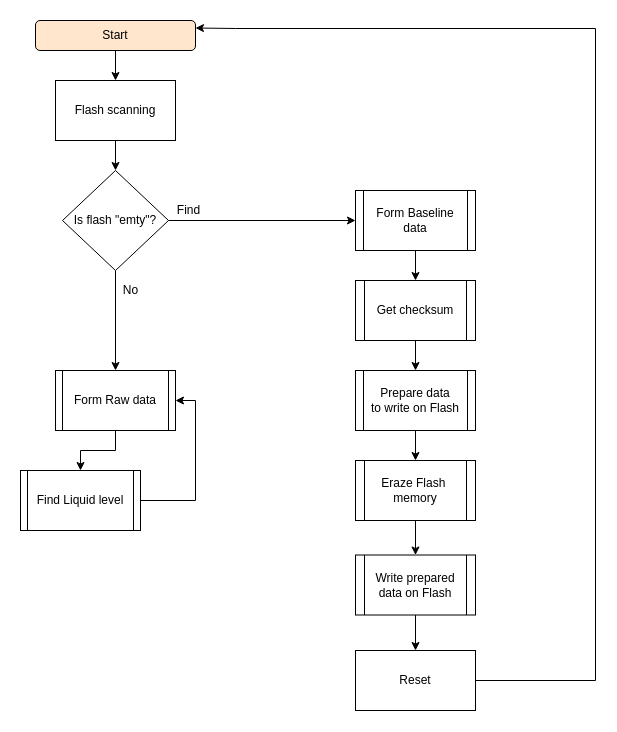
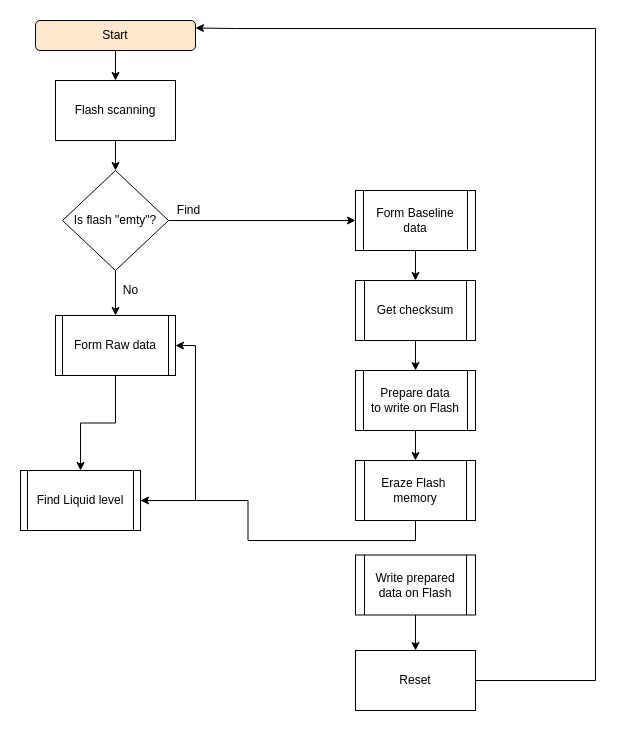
node "Form Raw data": moved (116, 401) -> (116, 346)
edge "Eraze Flash memory" -> "Write prepared data on Flash": now "Eraze Flash memory" -> "Find Liquid level"
